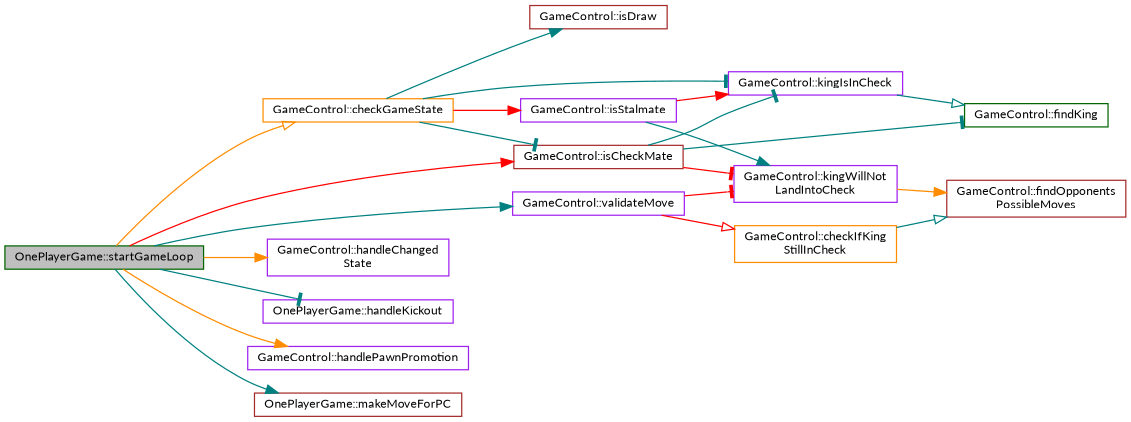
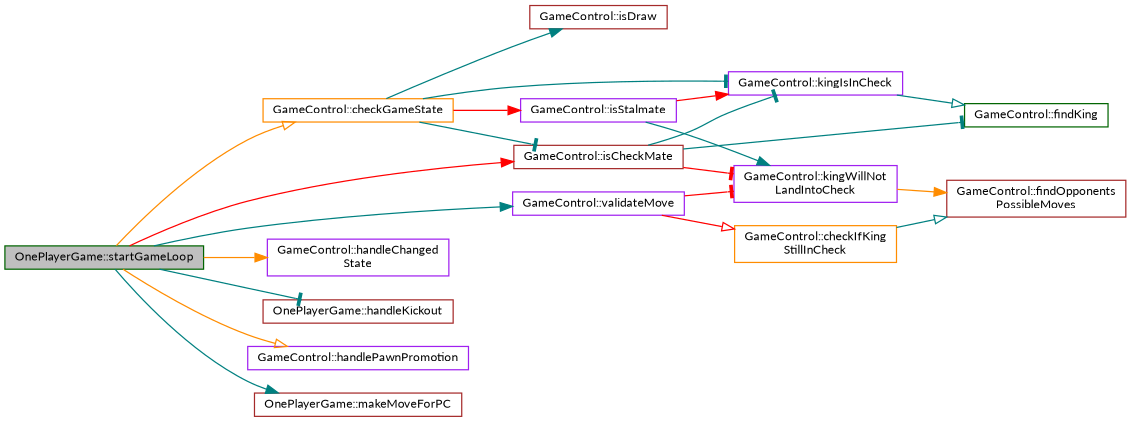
edge "OnePlayerGame::startGameLoop" -> "GameControl::handlePawnPromotion": arrowhead normal -> onormal
node "OnePlayerGame::handleKickout": color purple -> brown
